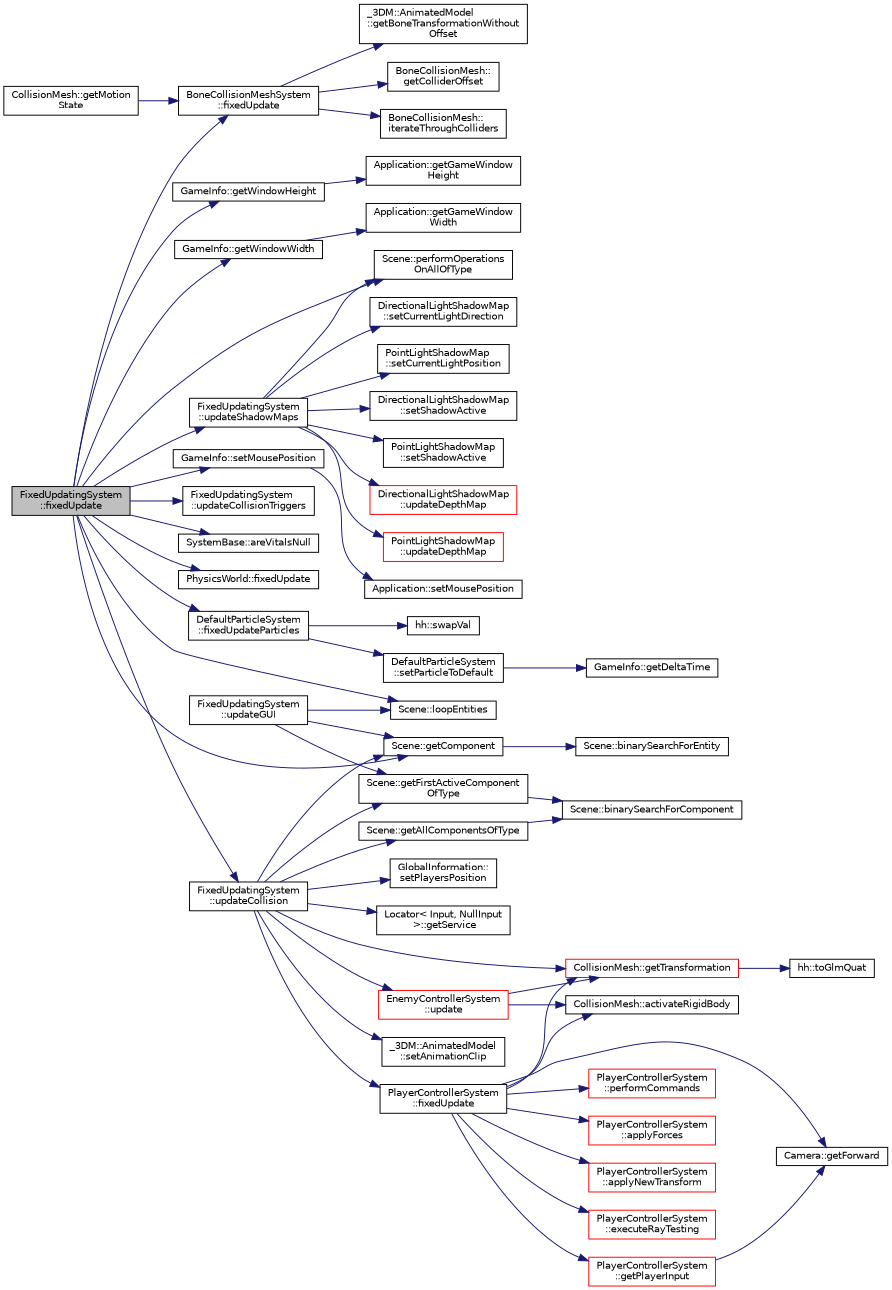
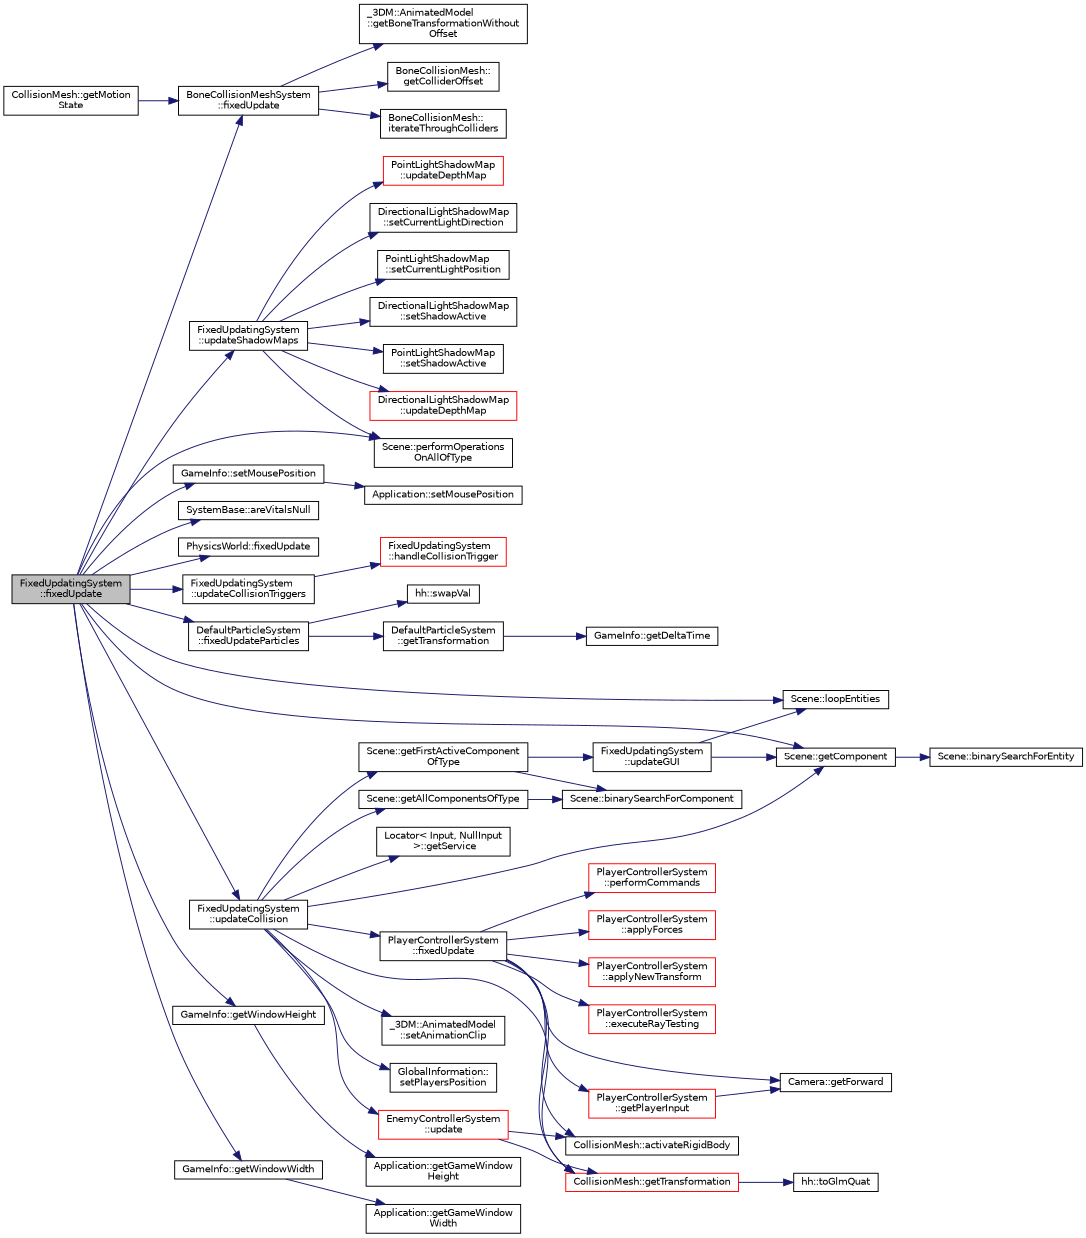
node "FixedUpdatingSystem ::handleCollisionTrigger": added
node "DefaultParticleSystem ::setParticleToDefault": label "DefaultParticleSystem ::setParticleToDefault" -> "DefaultParticleSystem ::getTransformation"
edge "FixedUpdatingSystem ::updateGUI" -> "Scene::getFirstActiveComponent OfType": reversed
